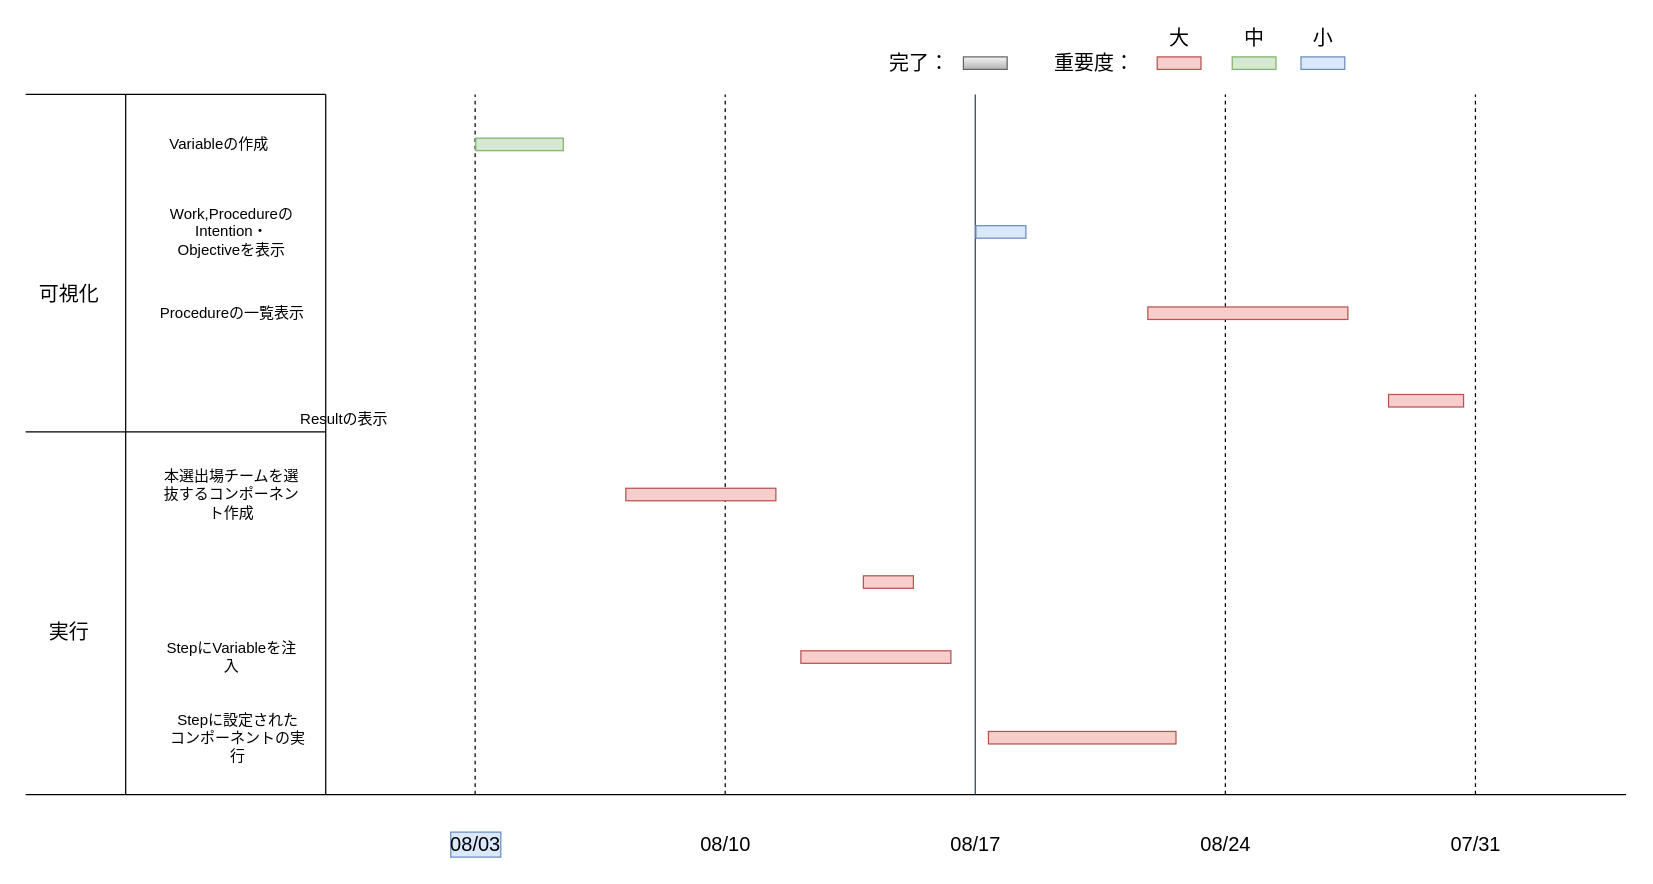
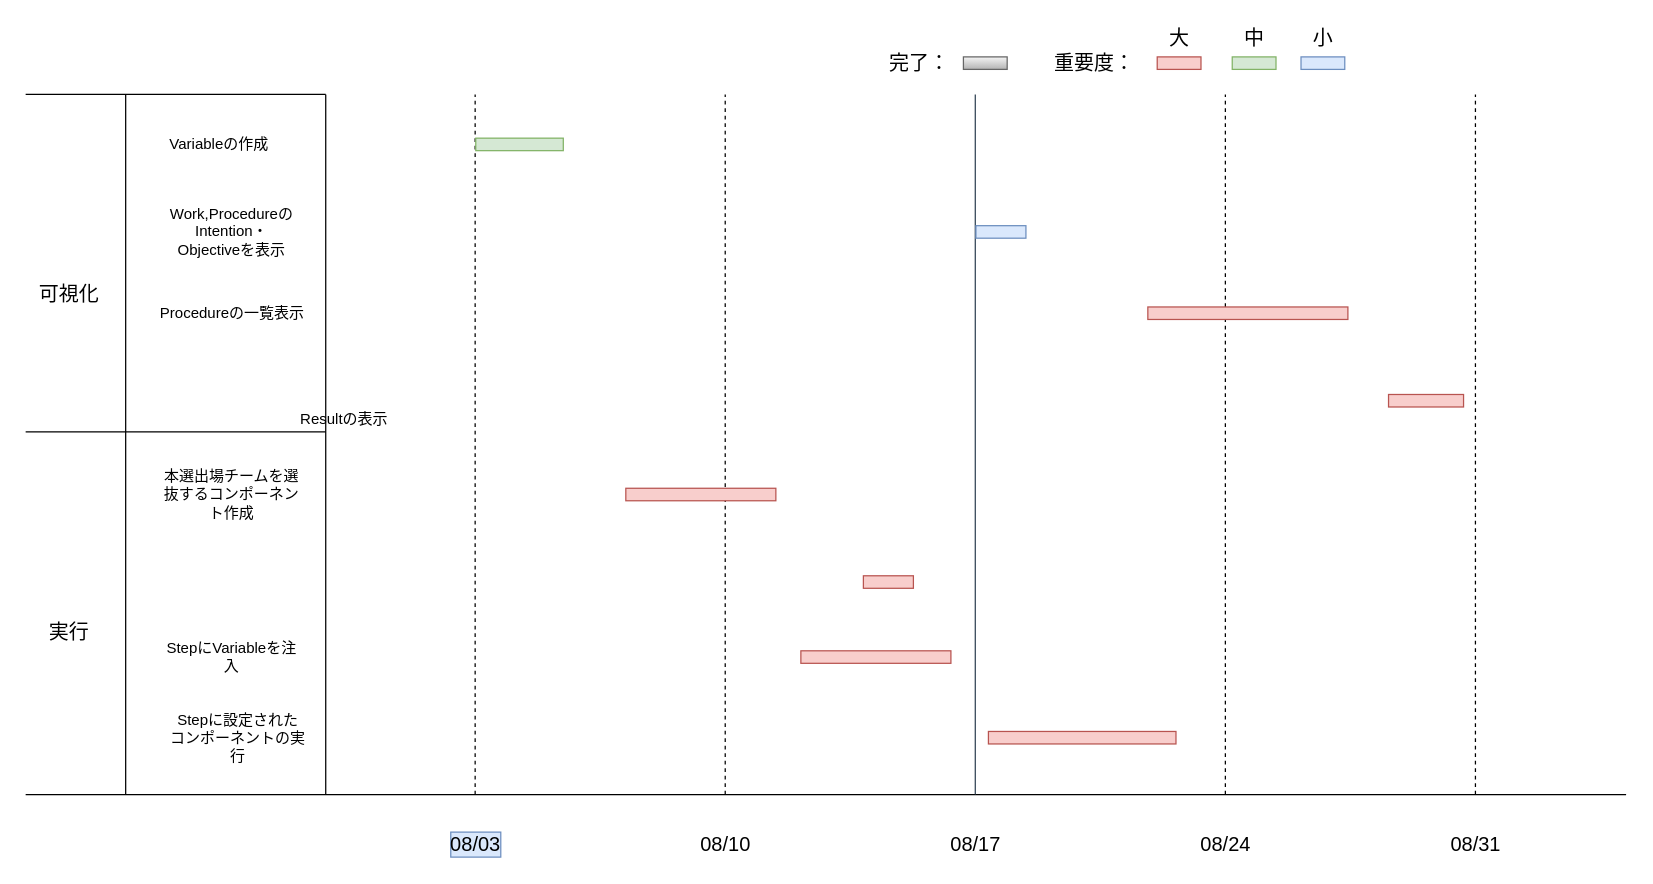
node "07/31": label "07/31" -> "08/31"
